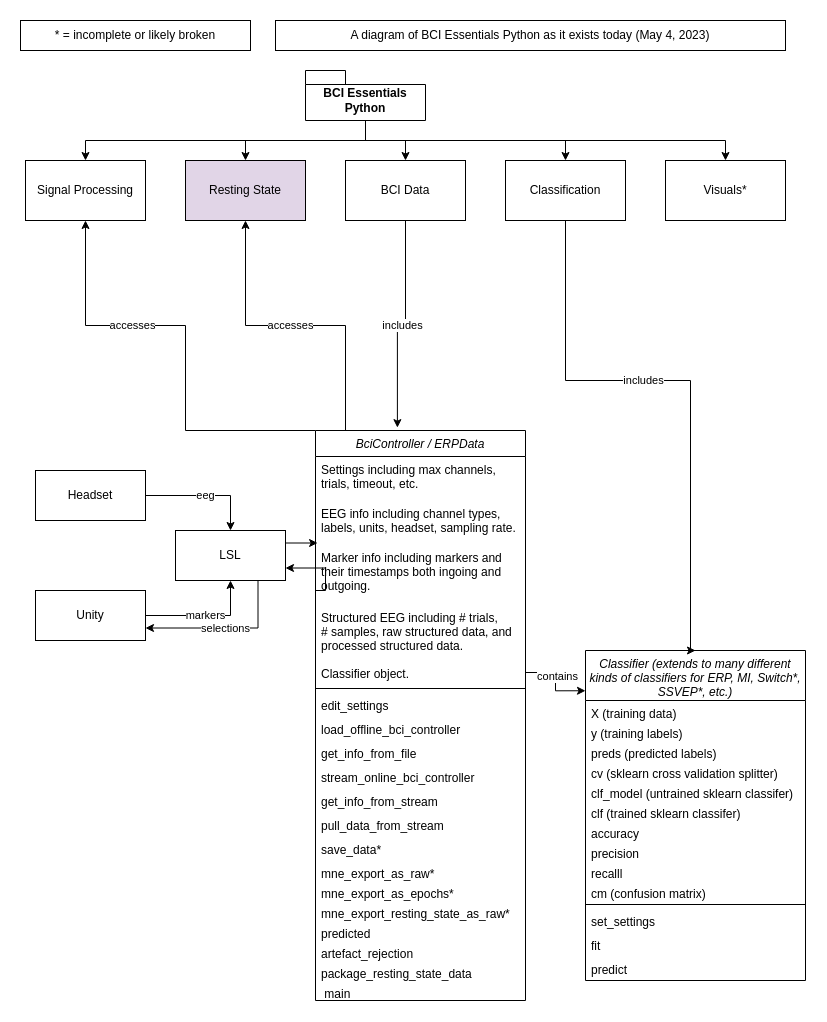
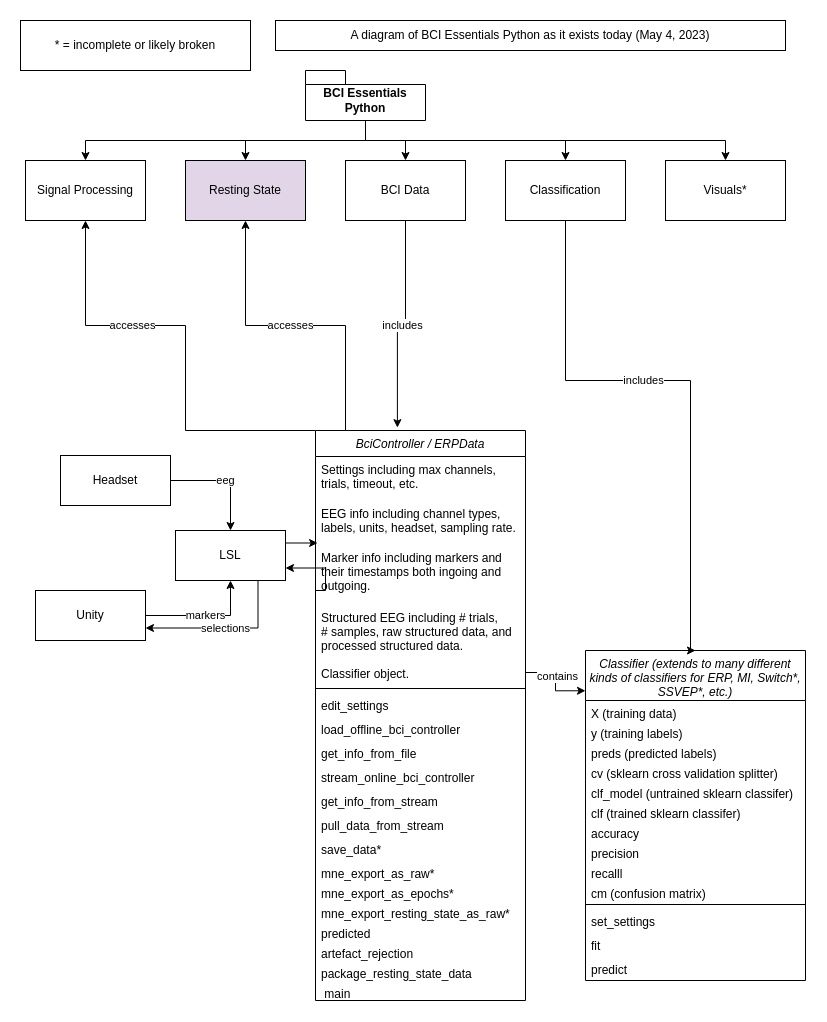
node "* = incomplete or likely broken": size 230x30 -> 230x50
node "Headset": moved (91, 496) -> (116, 481)
